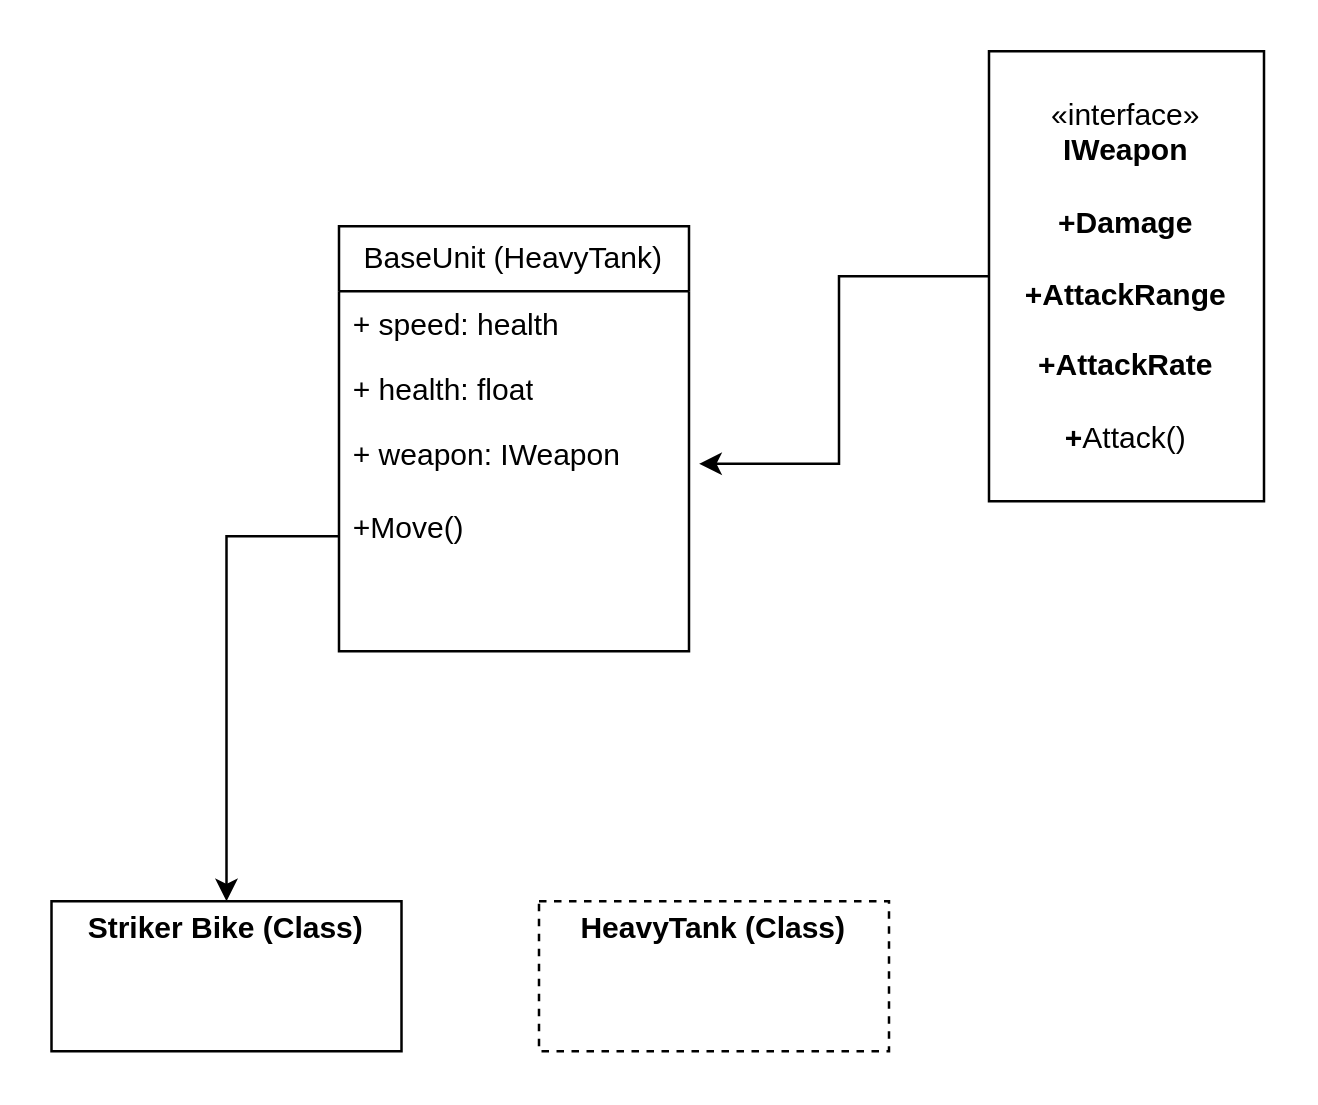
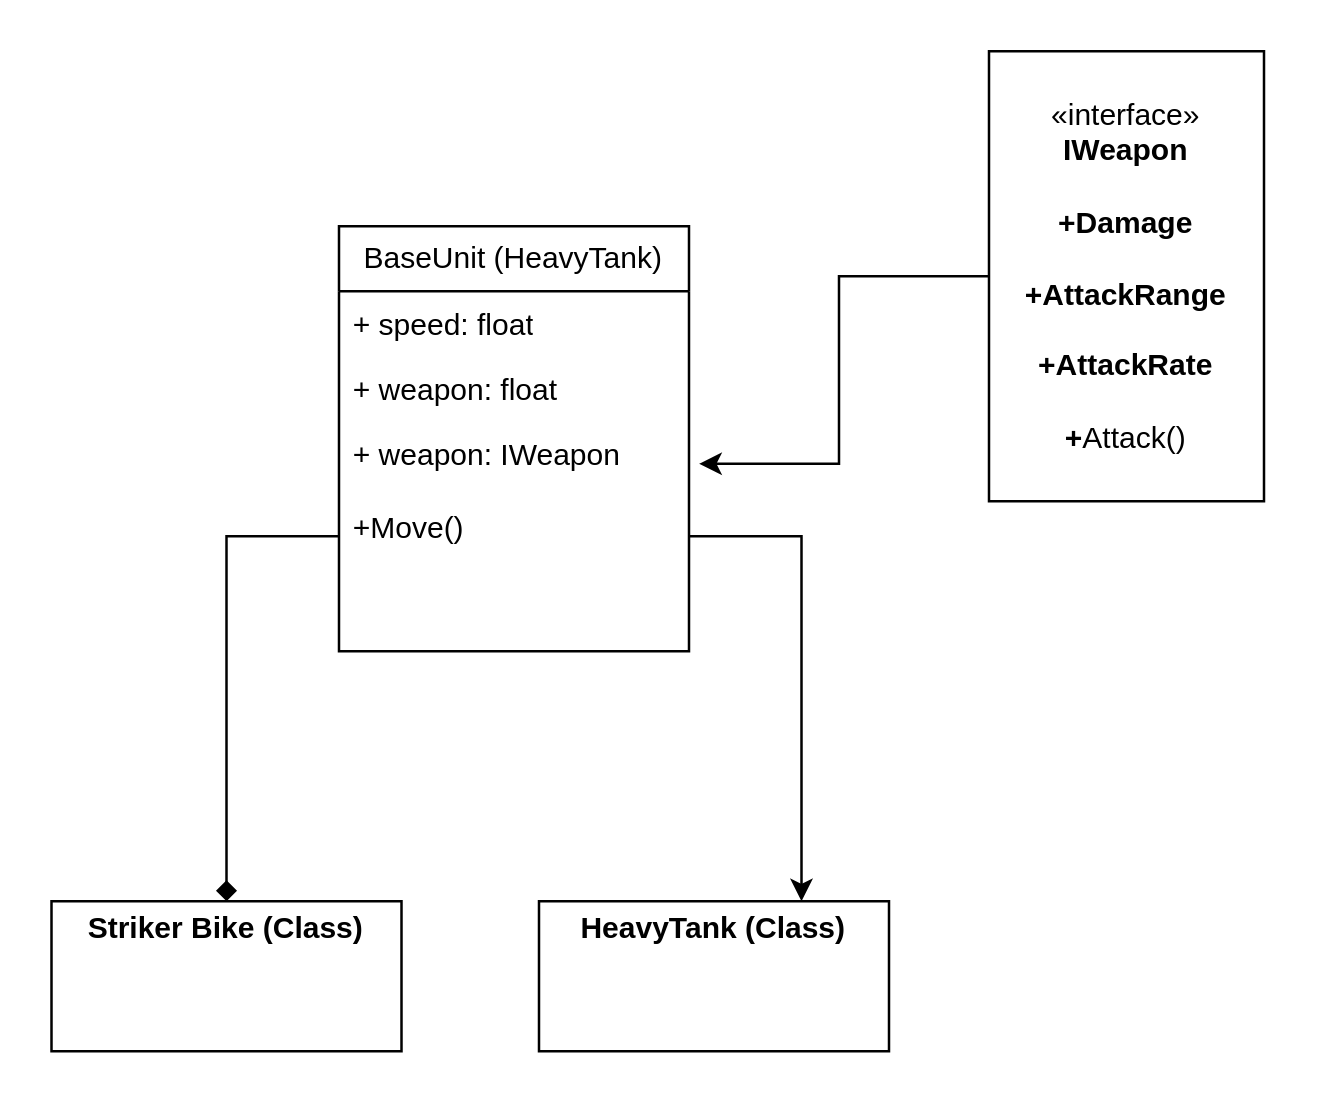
node "+ speed: health": label "+ speed: health" -> "+ speed: float"
node "+ health: float": label "+ health: float" -> "+ weapon: float"
edge "+ weapon: IWeapon +Move()" -> "HeavyTank (Class)": added
edge "+ weapon: IWeapon +Move()" -> "Striker Bike (Class)": arrowhead classic -> diamond
node "HeavyTank (Class)": style dashed -> solid
